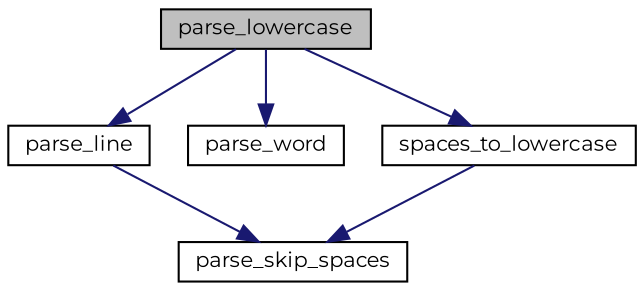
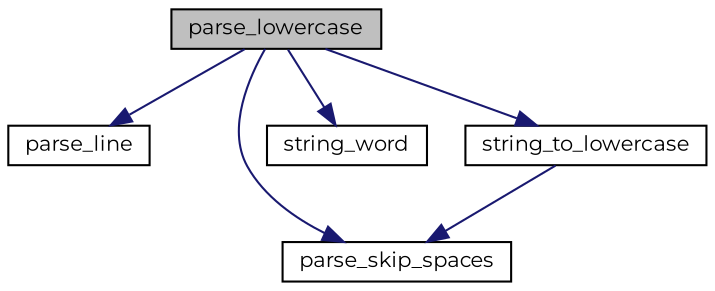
node "parse_word": label "parse_word" -> "string_word"
node "spaces_to_lowercase": label "spaces_to_lowercase" -> "string_to_lowercase"
edge "parse_line" -> "parse_skip_spaces": now "parse_lowercase" -> "parse_skip_spaces"
